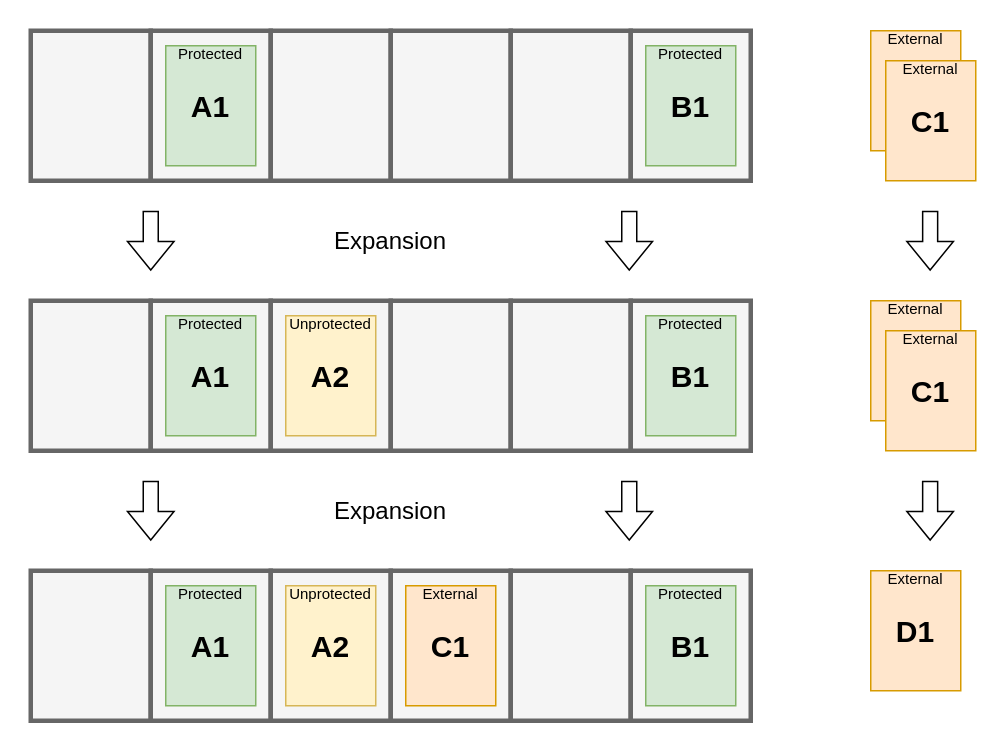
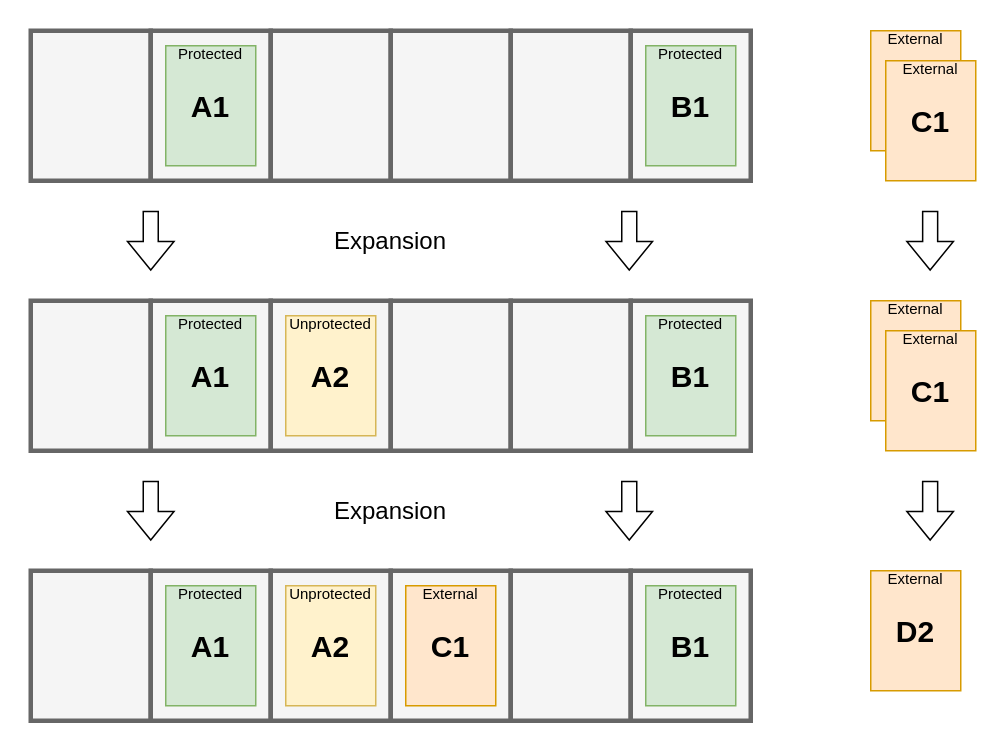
node "D1": label "D1" -> "D2"
